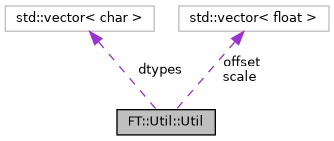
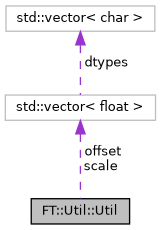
edge "FT::Util::Util" -> "std::vector< char >": now "std::vector< float >" -> "std::vector< char >"
